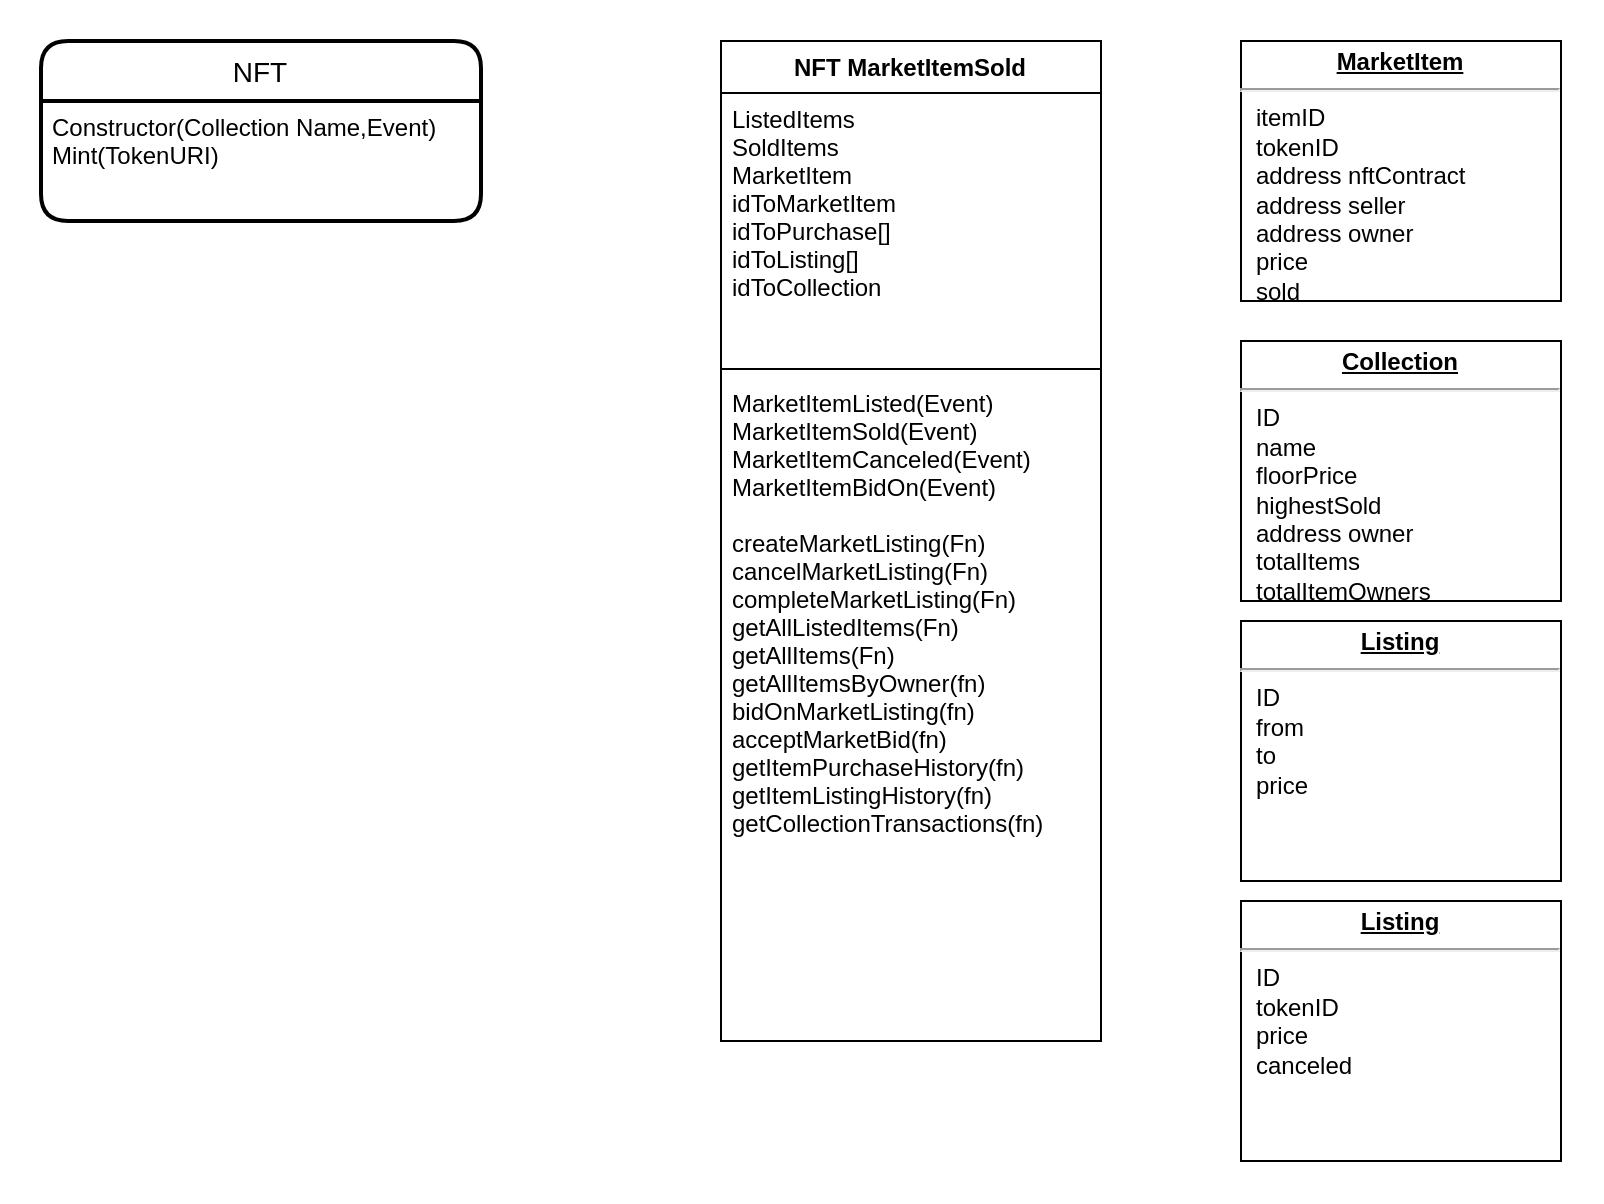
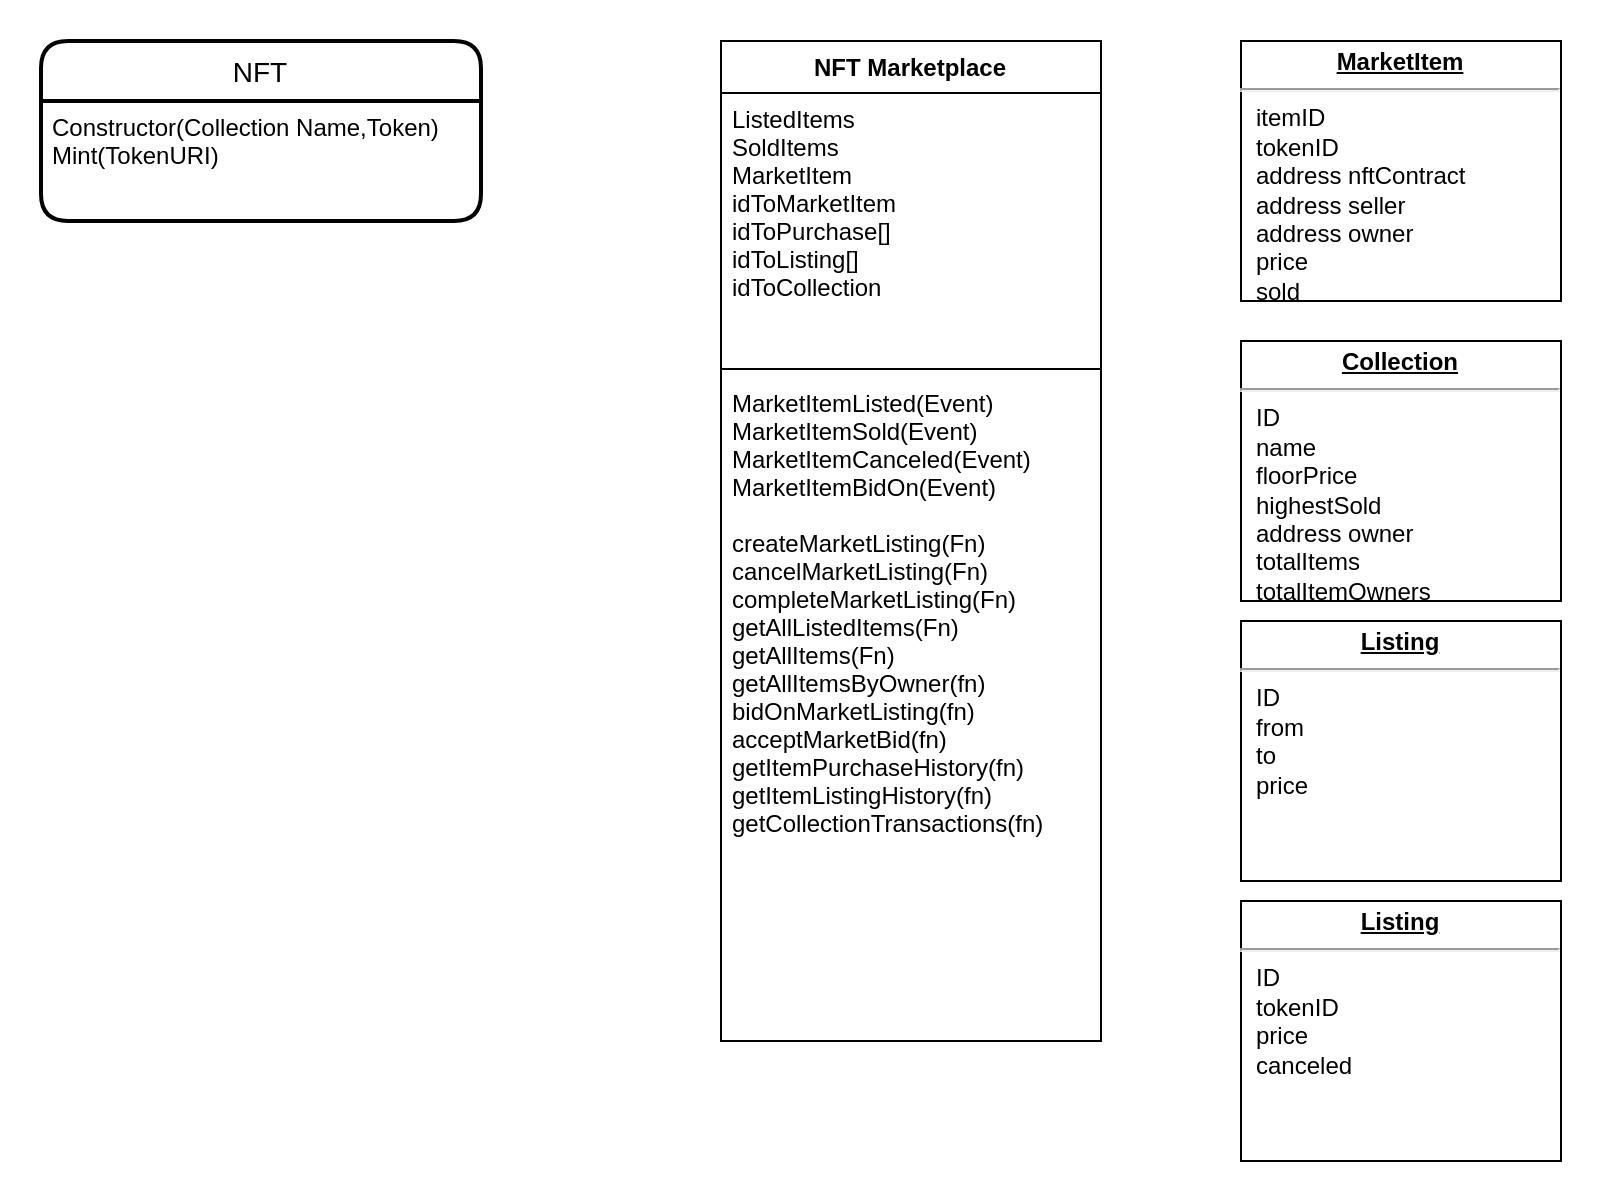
node "NFT MarketItemSold": label "NFT MarketItemSold" -> "NFT Marketplace"
node "Constructor(Collection Name,Event) Mint(TokenURI)": label "Constructor(Collection Name,Event) Mint(TokenURI)" -> "Constructor(Collection Name,Token) Mint(TokenURI)"
